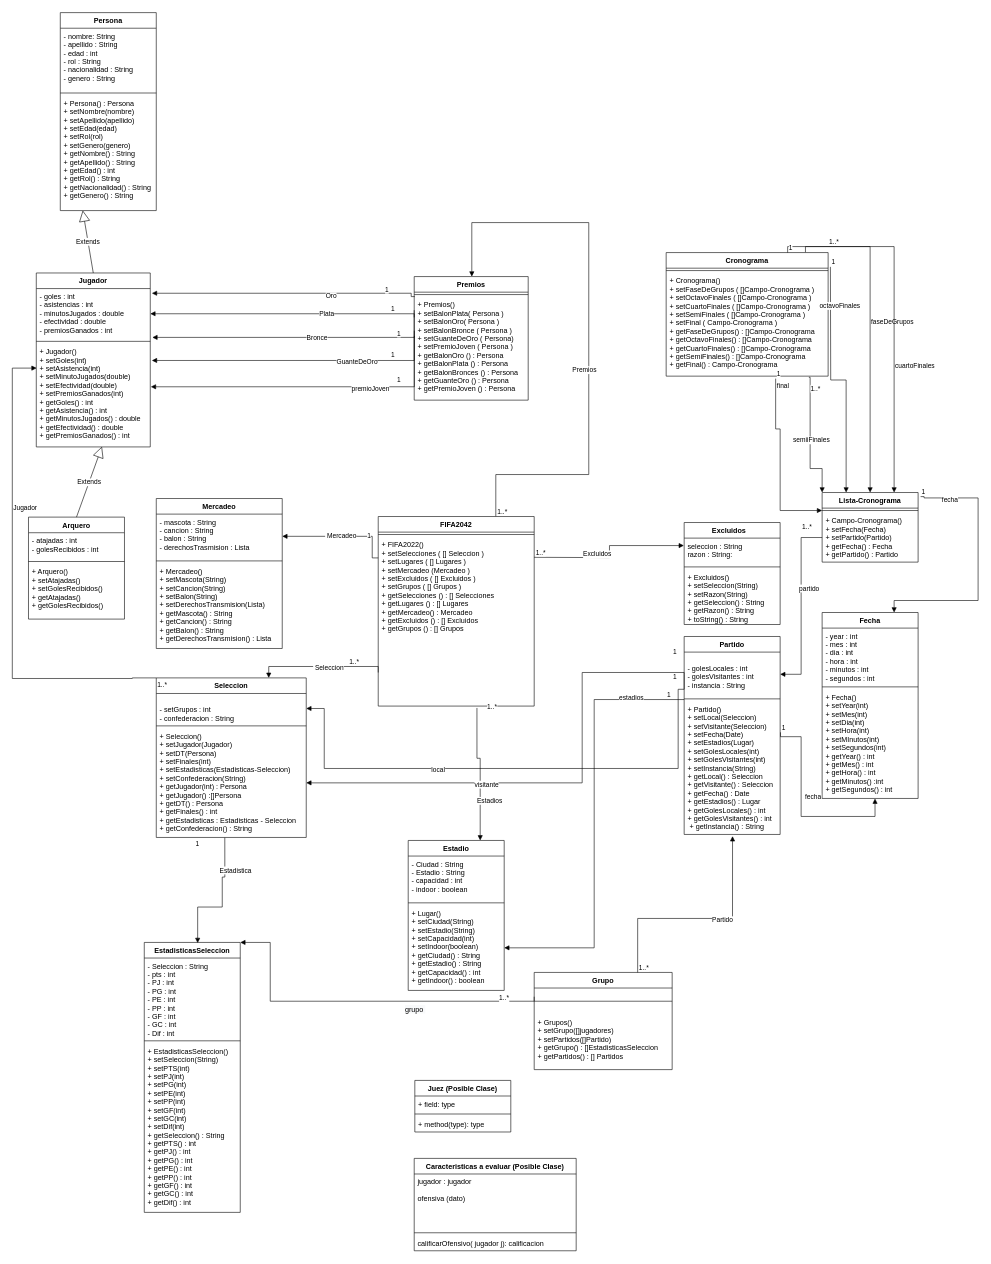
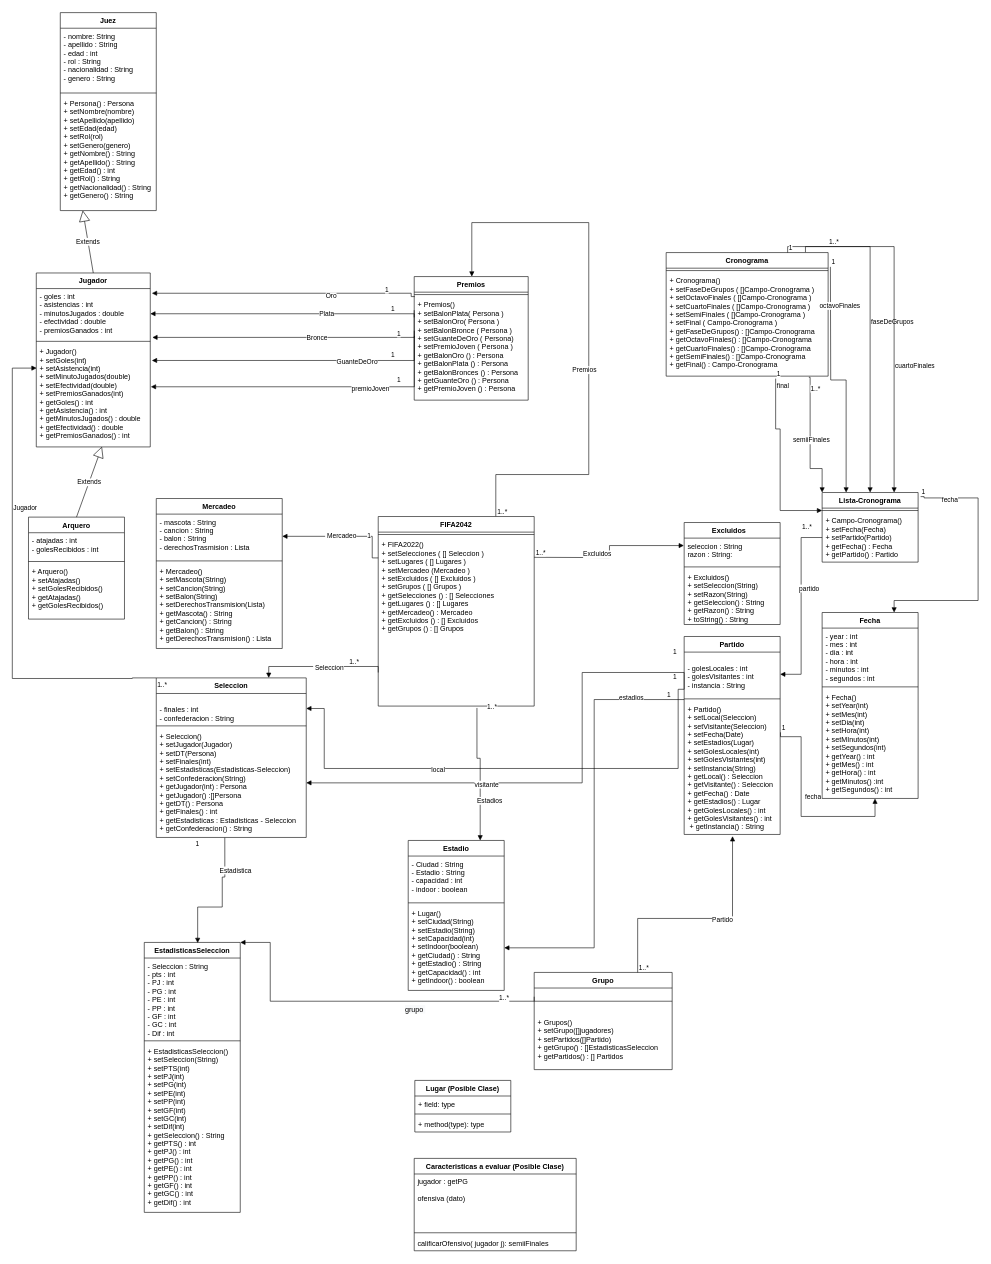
node "Persona": label "Persona" -> "Juez"
node "- setGrupos : int - confederacion : String": label "- setGrupos : int - confederacion : String" -> "- finales : int - confederacion : String"
node "Juez (Posible Clase)": label "Juez (Posible Clase)" -> "Lugar (Posible Clase)"
node "jugador : jugador ofensiva (dato)": label "jugador : jugador ofensiva (dato)" -> "jugador : getPG ofensiva (dato)"
node "calificarOfensivo( jugador j): calificacion": label "calificarOfensivo( jugador j): calificacion" -> "calificarOfensivo( jugador j): semiiFinales"
